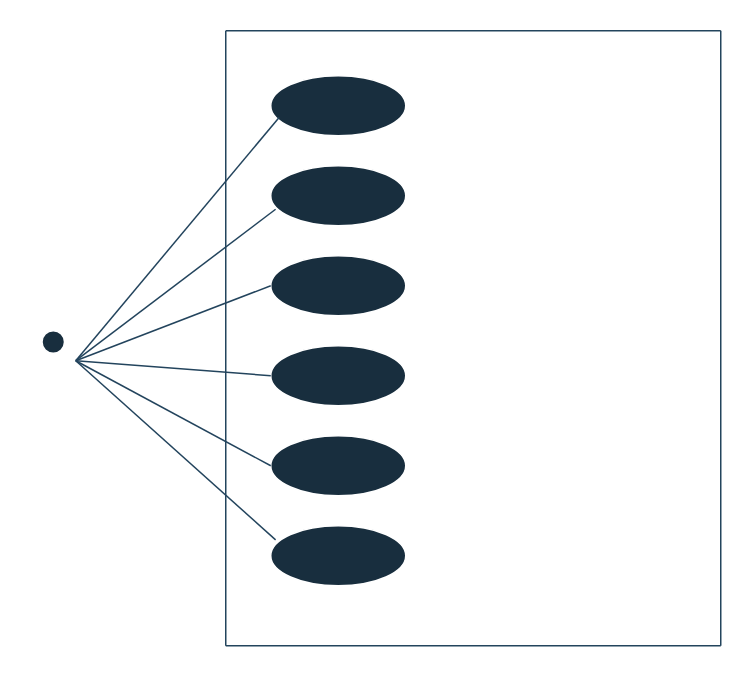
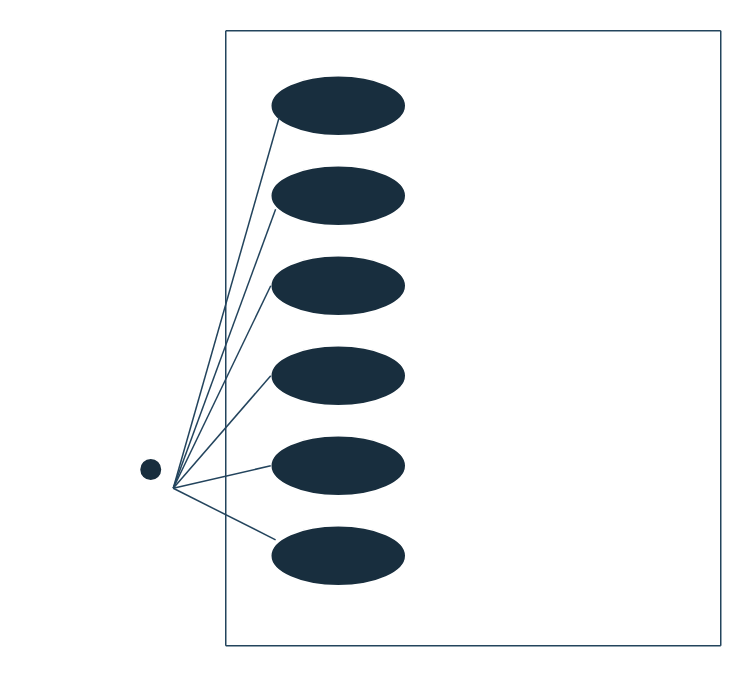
node "Actor": moved (53, 376) -> (151, 503)
